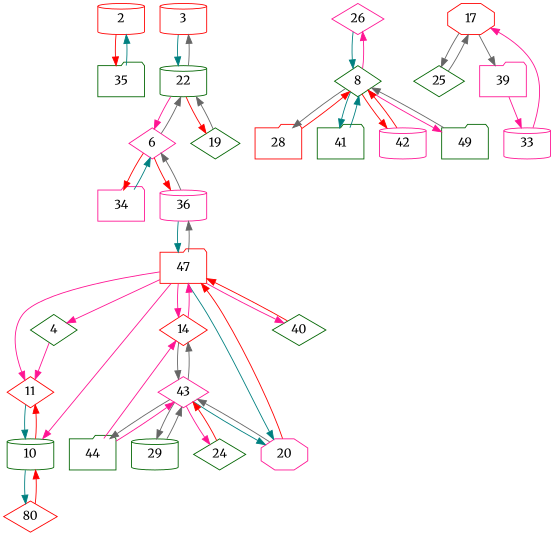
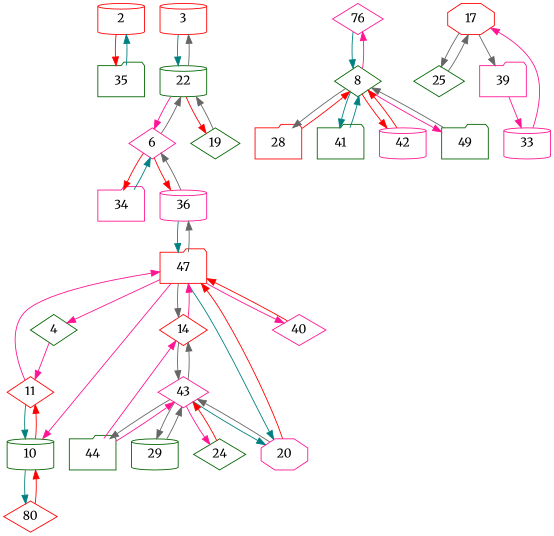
node "26": label "26" -> "76"
edge "47" -> "11": reversed
edge "47" -> "14": color deeppink -> gray40
node "40": color darkgreen -> deeppink
